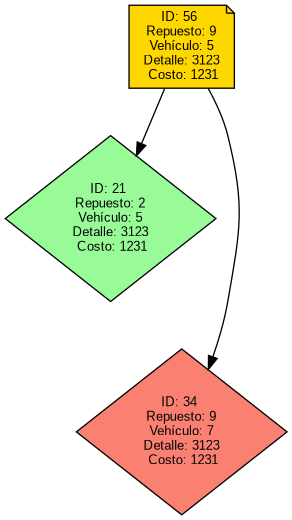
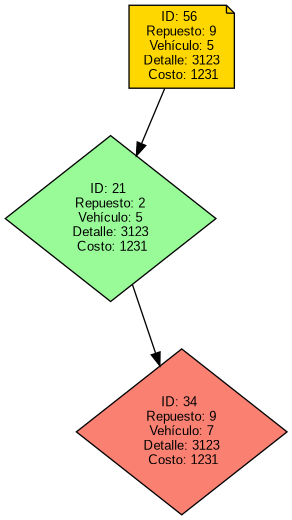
edge "ID: 56 Repuesto: 9 Vehículo: 5 Detalle: 3123 Costo: 1231" -> "ID: 34 Repuesto: 9 Vehículo: 7 Detalle: 3123 Costo: 1231": now "ID: 21 Repuesto: 2 Vehículo: 5 Detalle: 3123 Costo: 1231" -> "ID: 34 Repuesto: 9 Vehículo: 7 Detalle: 3123 Costo: 1231"
